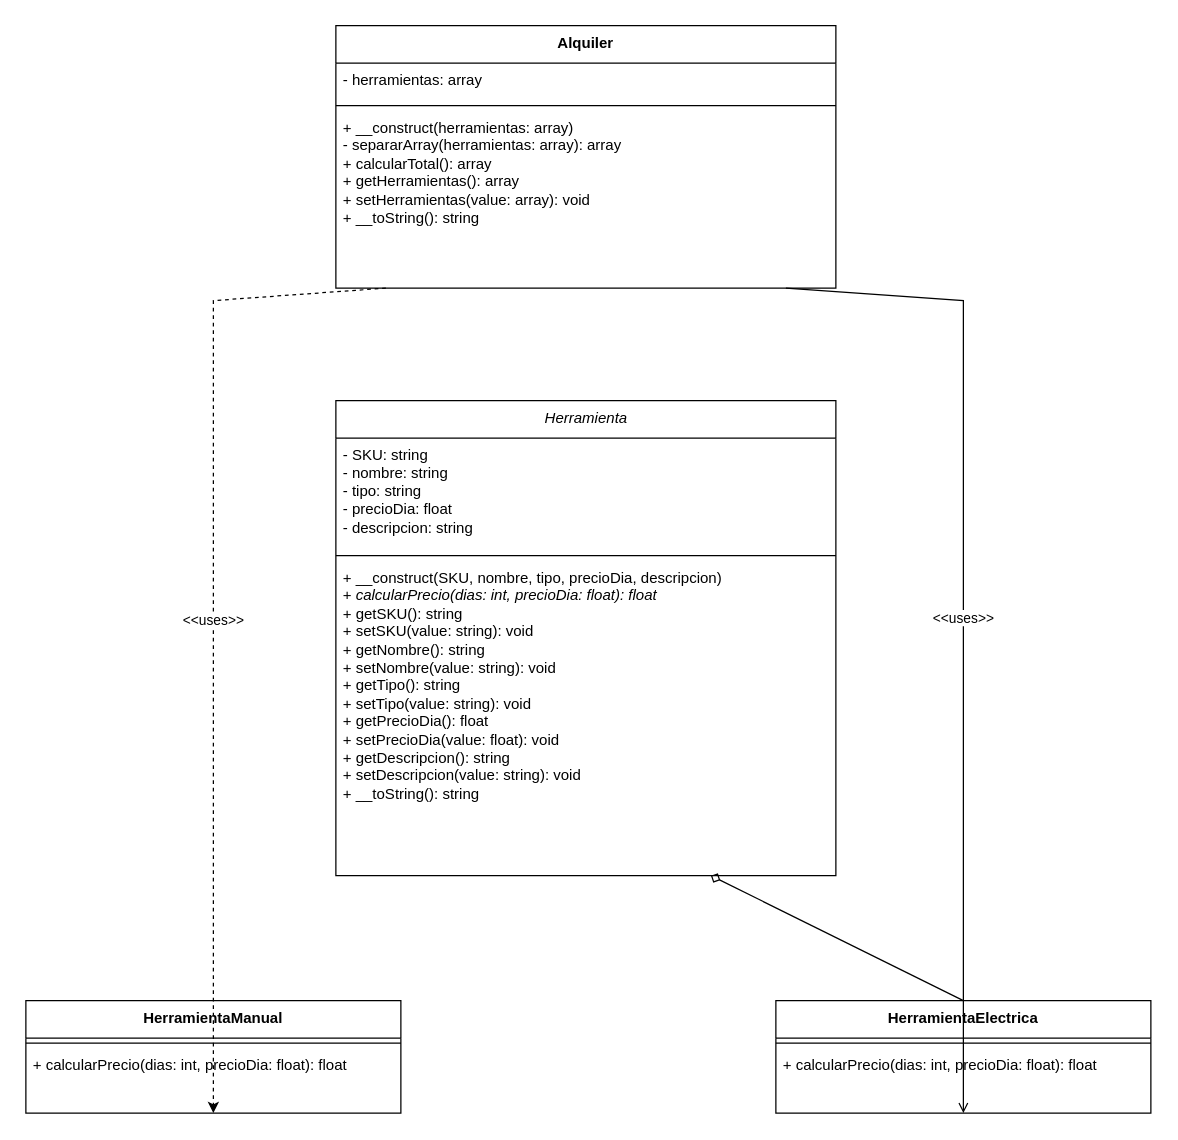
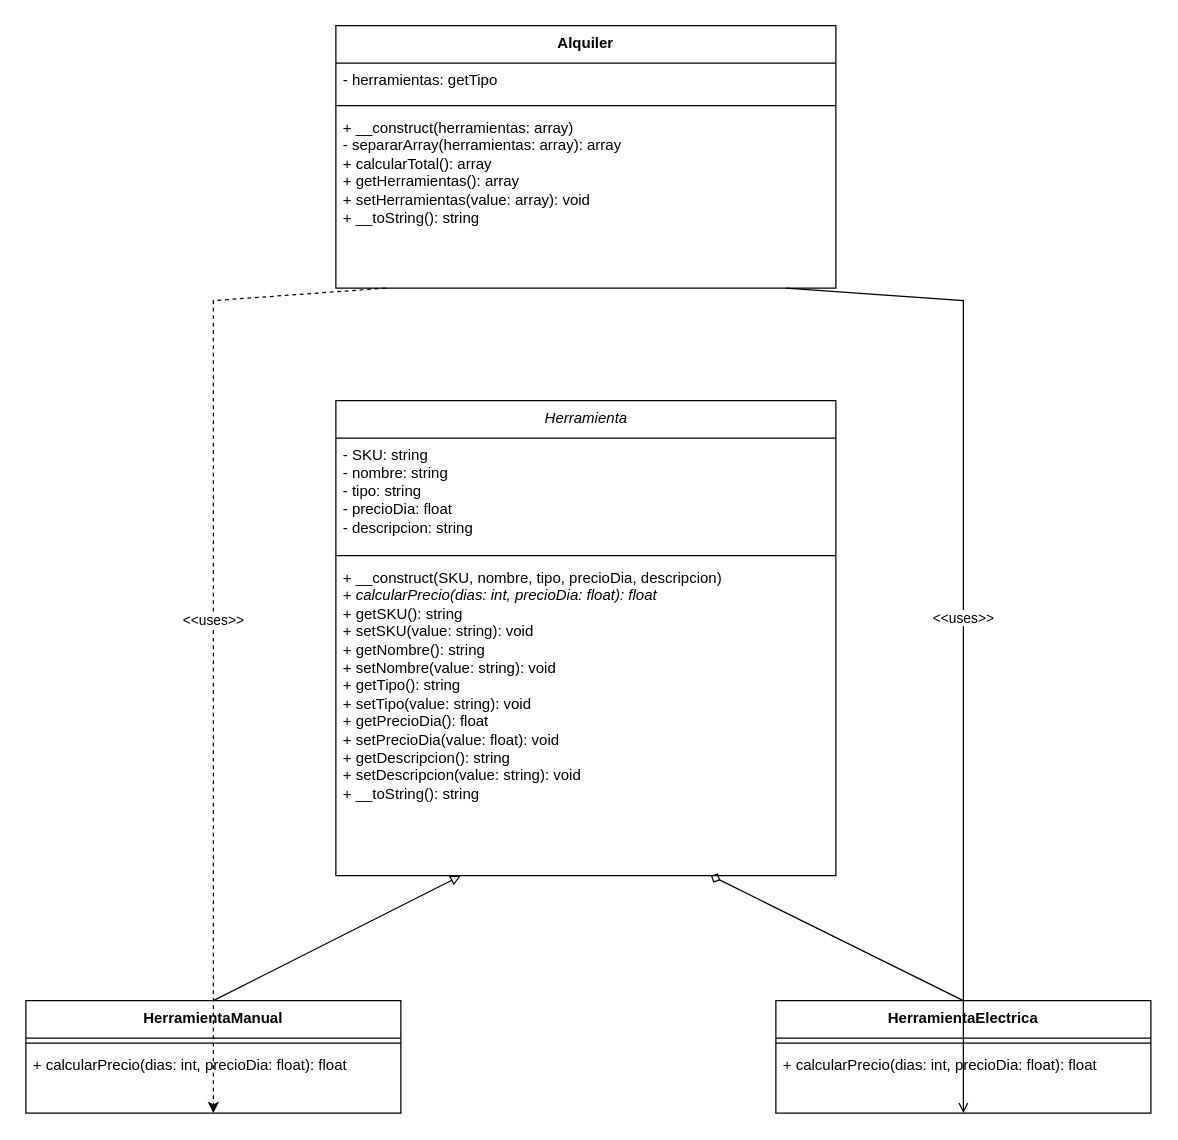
node "- herramientas: array": label "- herramientas: array" -> "- herramientas: getTipo"
edge "HerramientaManual" -> "Herramienta": added
